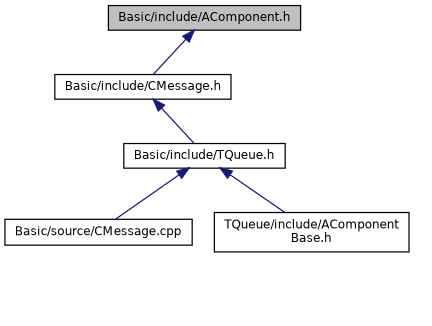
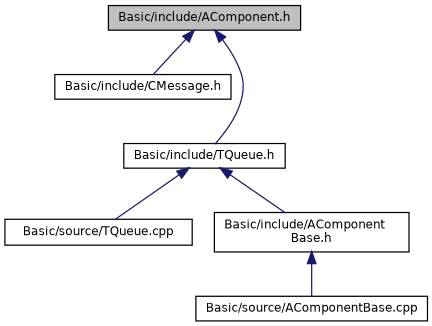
edge "Basic/include/TQueue.h" -> "Basic/include/CMessage.h": now "Basic/include/TQueue.h" -> "Basic/include/AComponent.h"
node "Basic/source/CMessage.cpp": label "Basic/source/CMessage.cpp" -> "Basic/source/TQueue.cpp"
node "TQueue/include/AComponent Base.h": label "TQueue/include/AComponent Base.h" -> "Basic/include/AComponent Base.h"
node "Basic/source/AComponentBase.cpp": added
